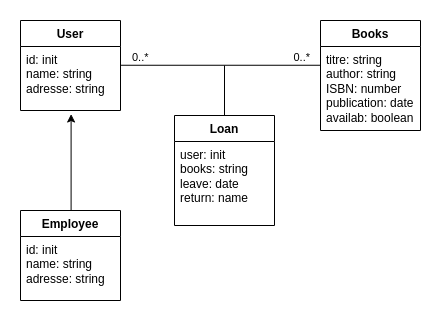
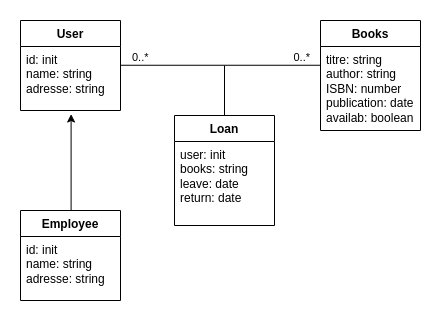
node "user: init books: string leave: date return: name": label "user: init books: string leave: date return: name" -> "user: init books: string leave: date return: date"
